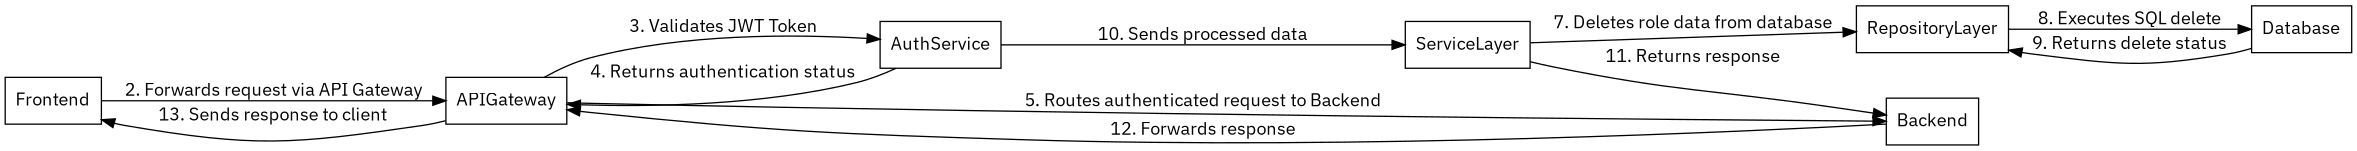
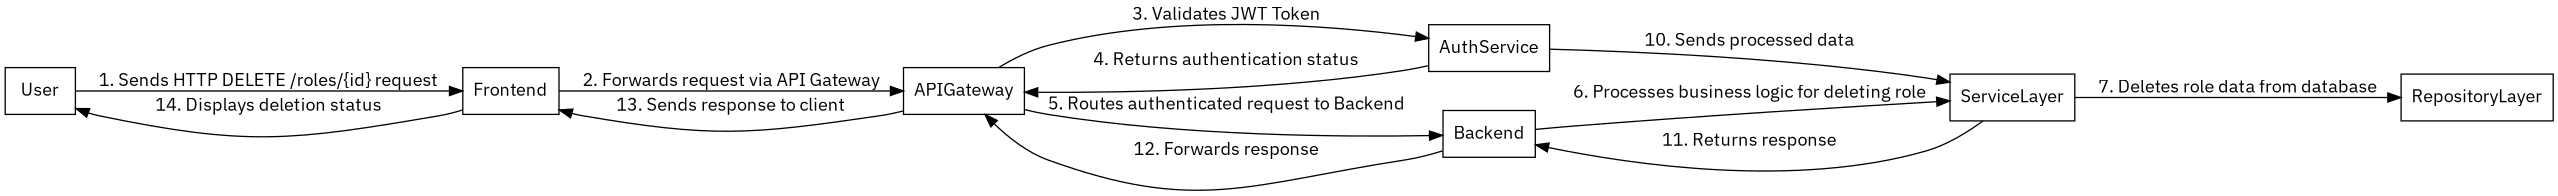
node "Database": removed
node "User": added
edge "Backend" -> "ServiceLayer": added, label "6. Processes business logic for deleting role"
